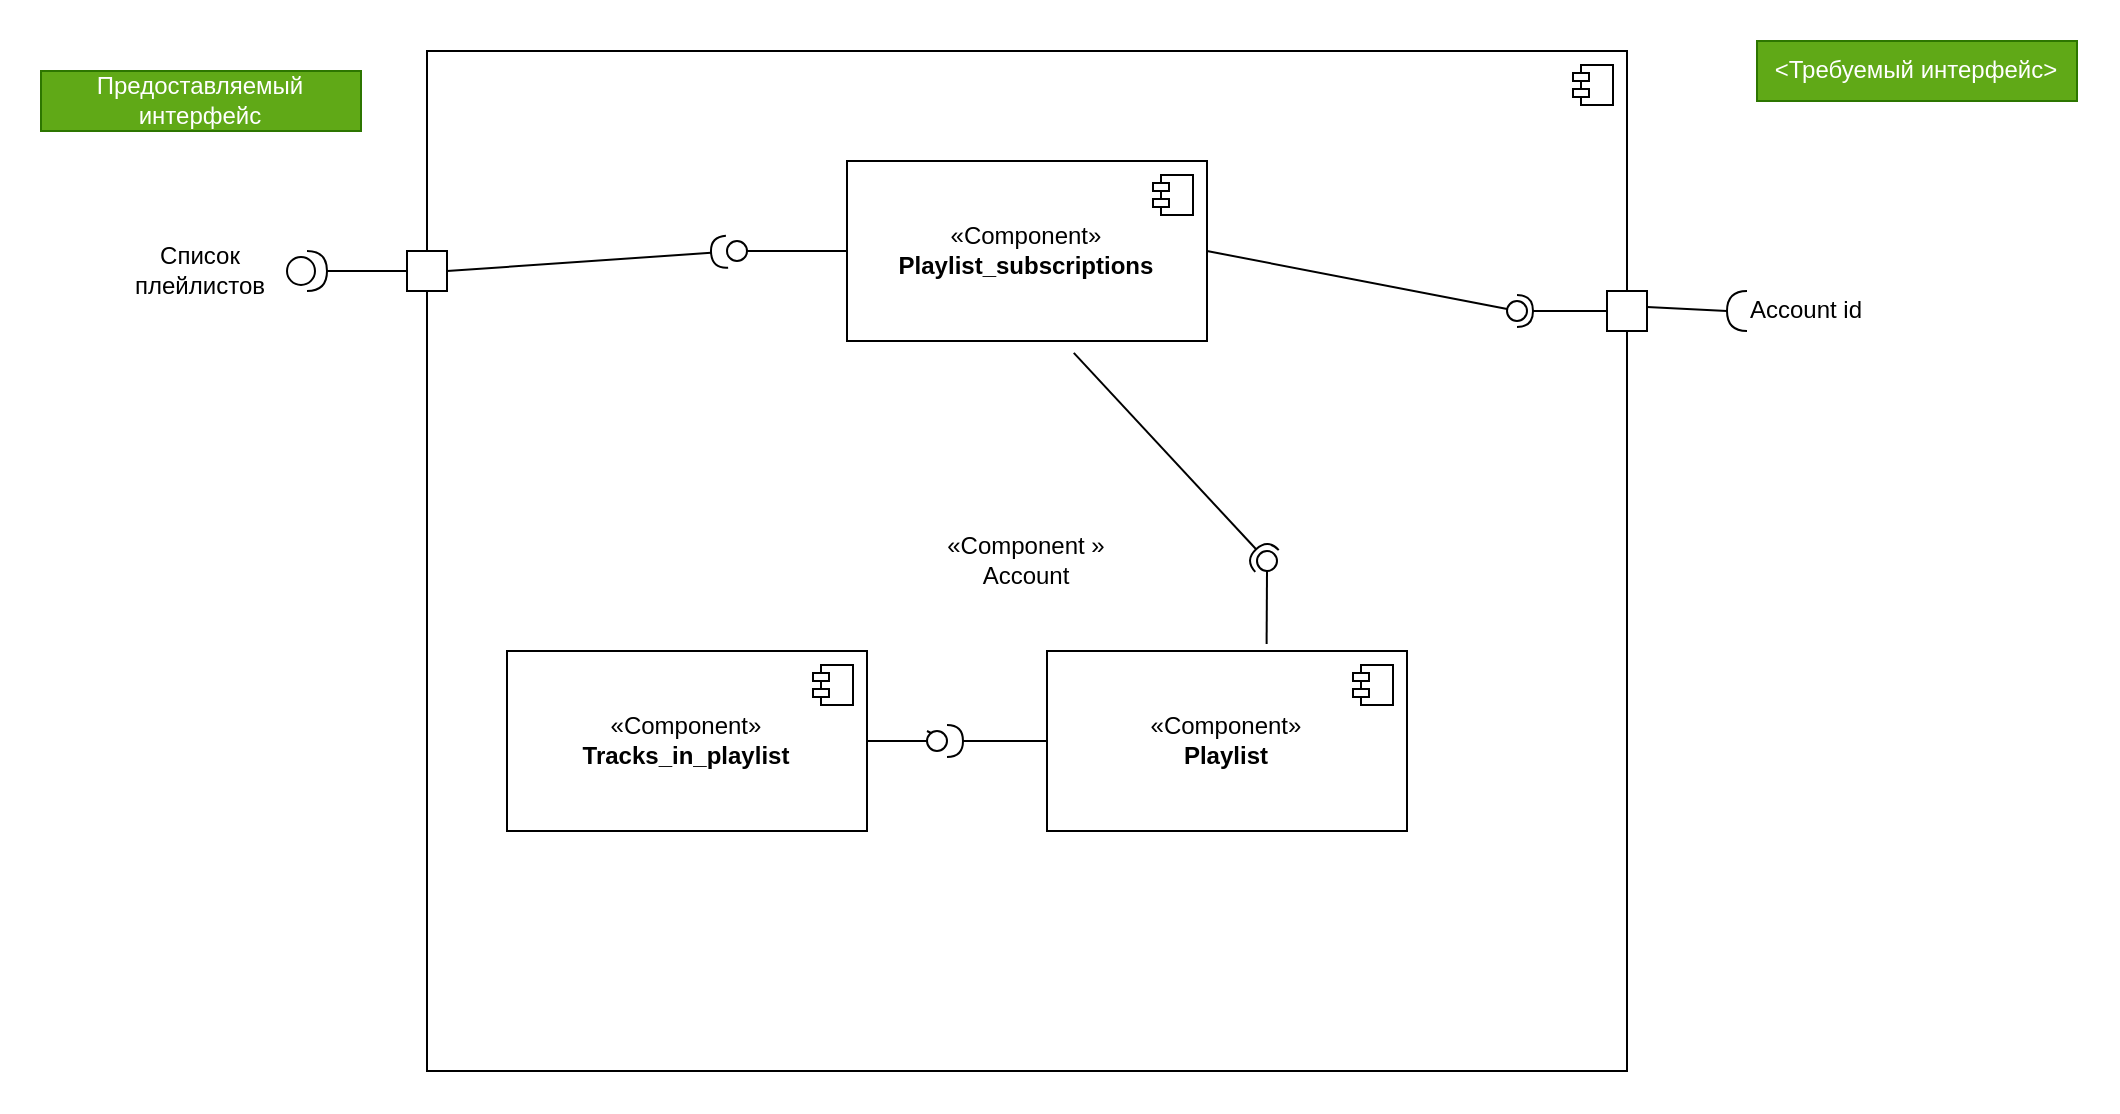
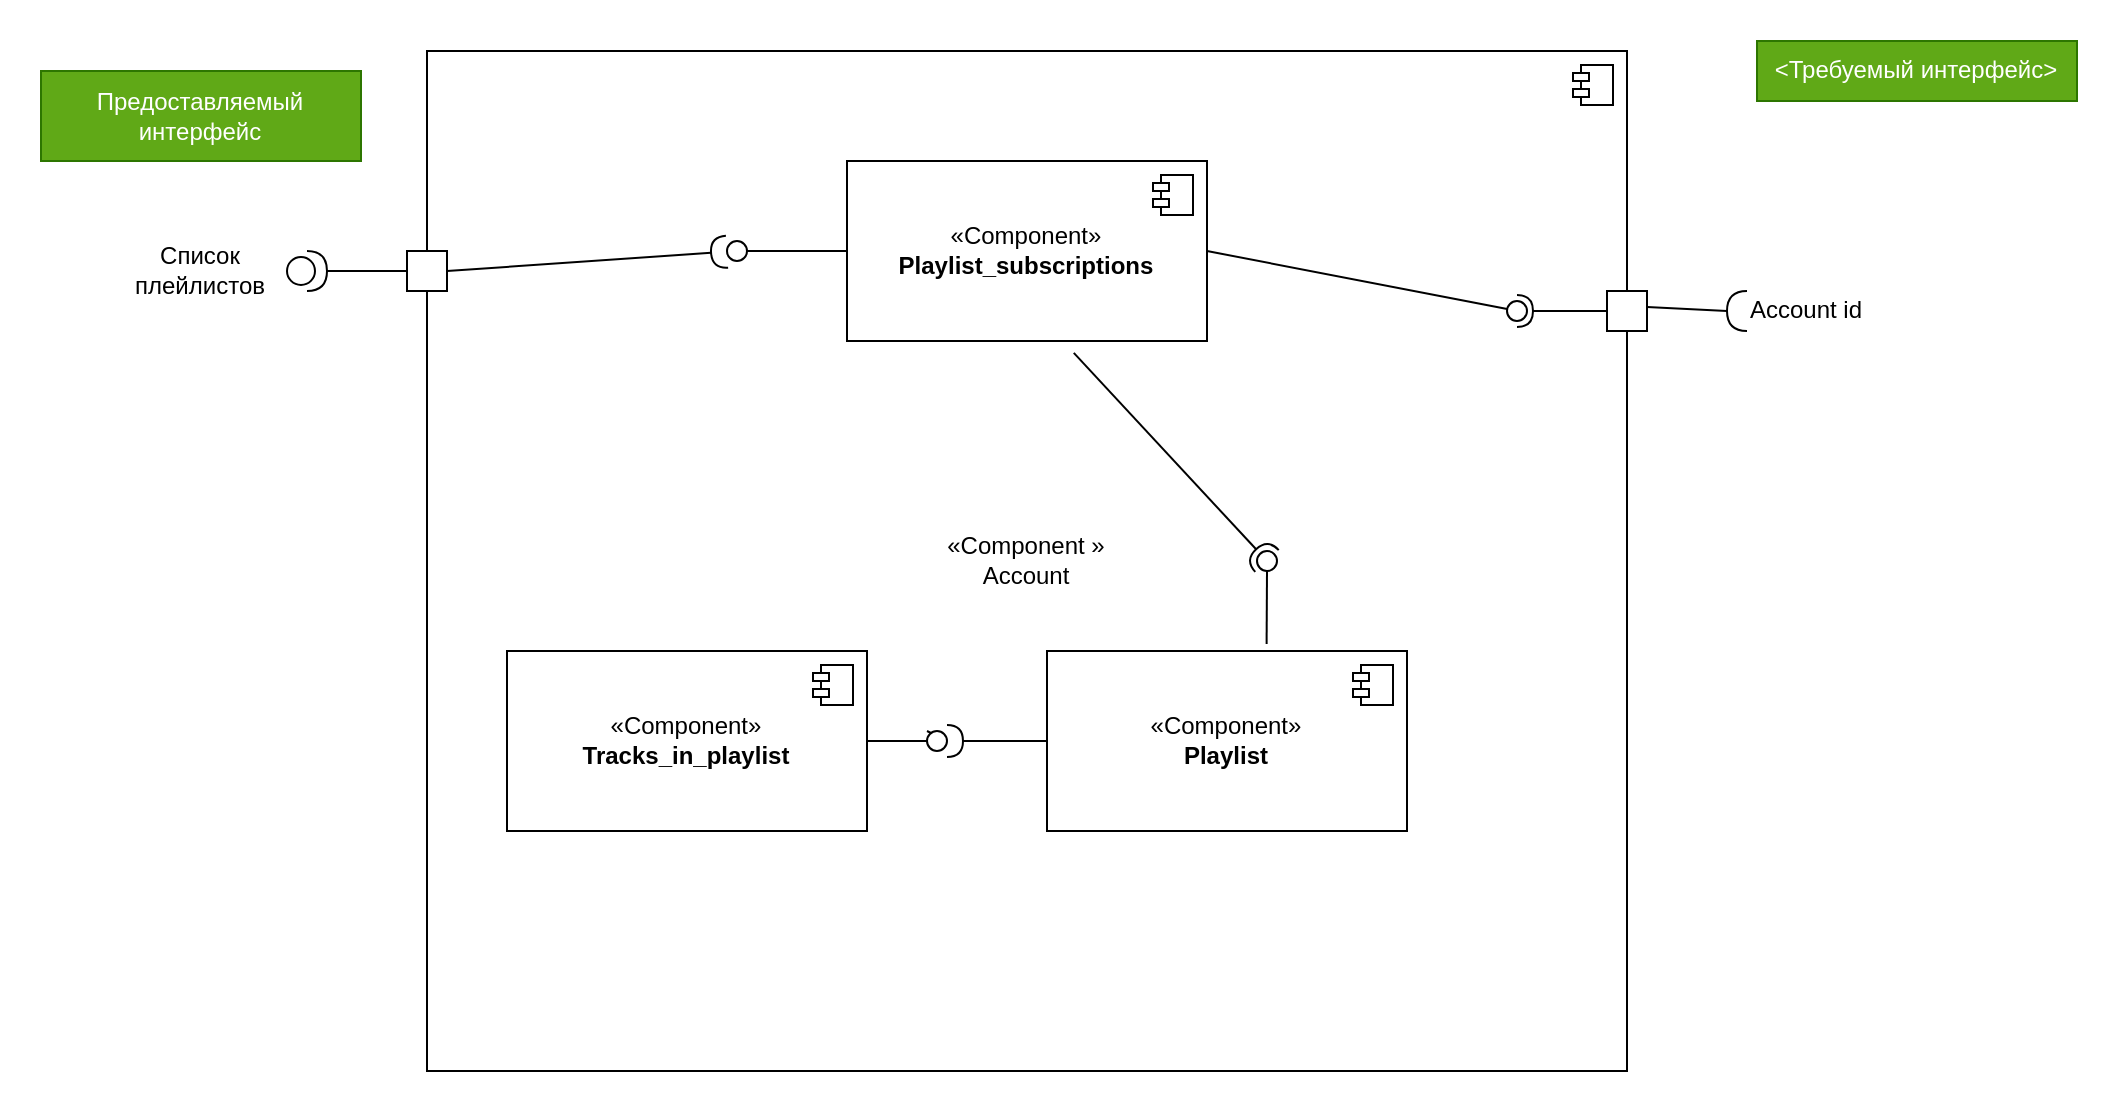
node "Предоставляемый интерфейс": size 320x60 -> 320x90
